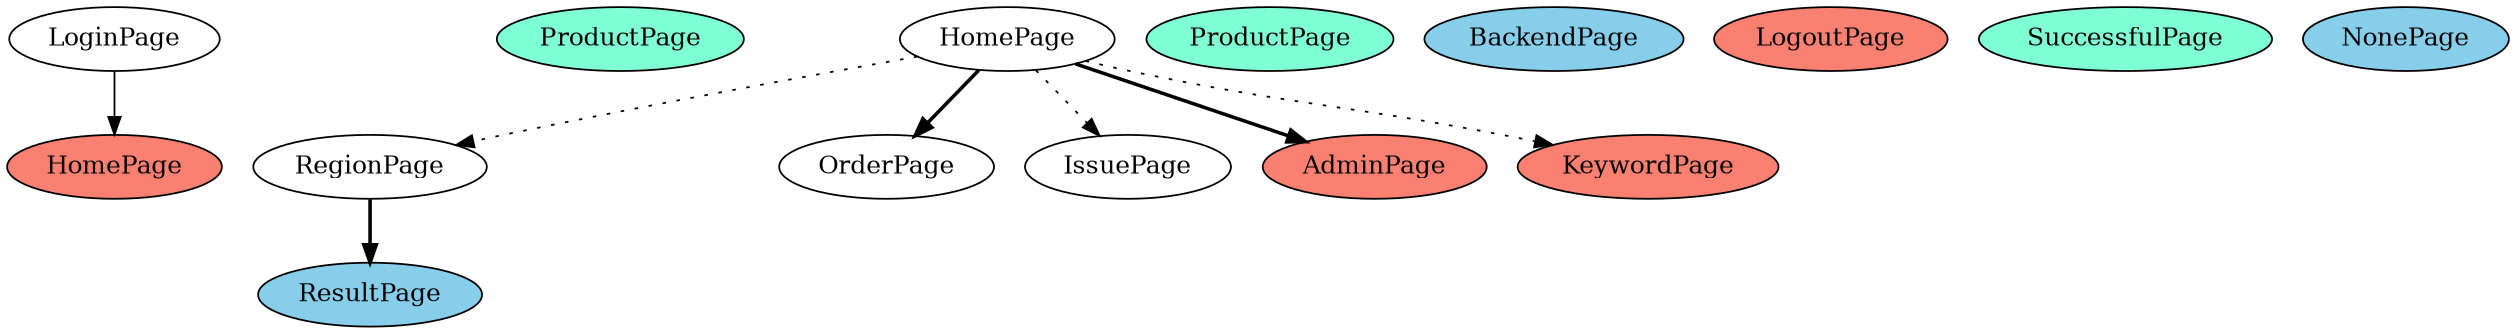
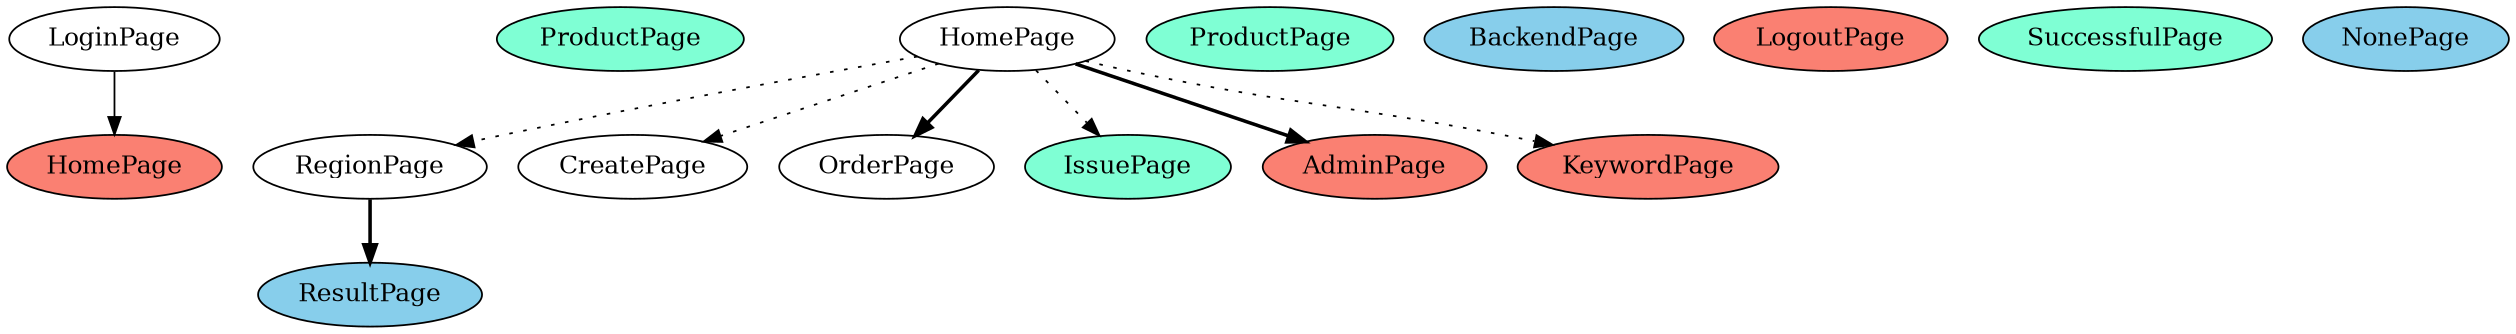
node "CreatePage": added
node "IssuePage": fillcolor white -> aquamarine
